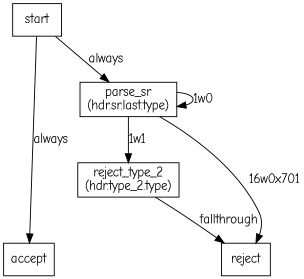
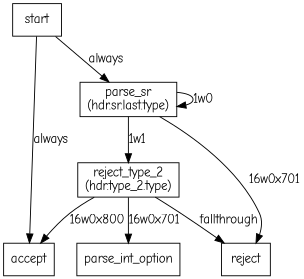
edge "reject_type_2 (hdr.type_2.type)" -> "accept": added, label "16w0x800"
node "parse_int_option": added
